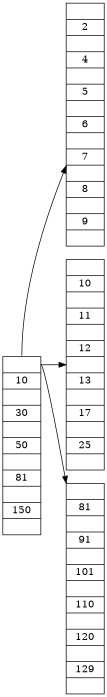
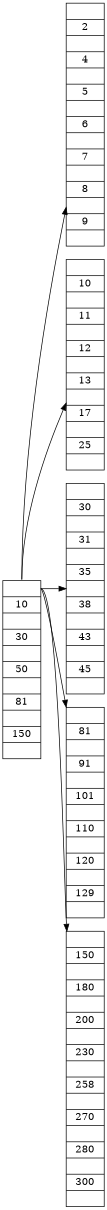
node "30": added
node "150": added
